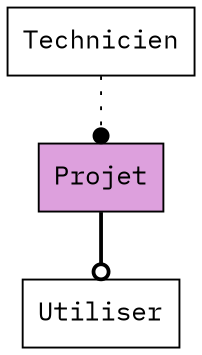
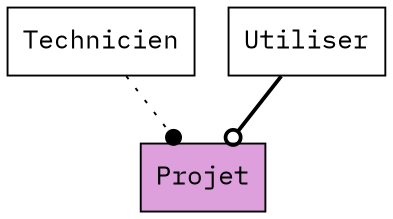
edge "Projet" -> "Utiliser": reversed
